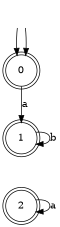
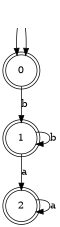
edge "0" -> "1": label "a" -> "b"
edge "1" -> "2": added, label "a"
